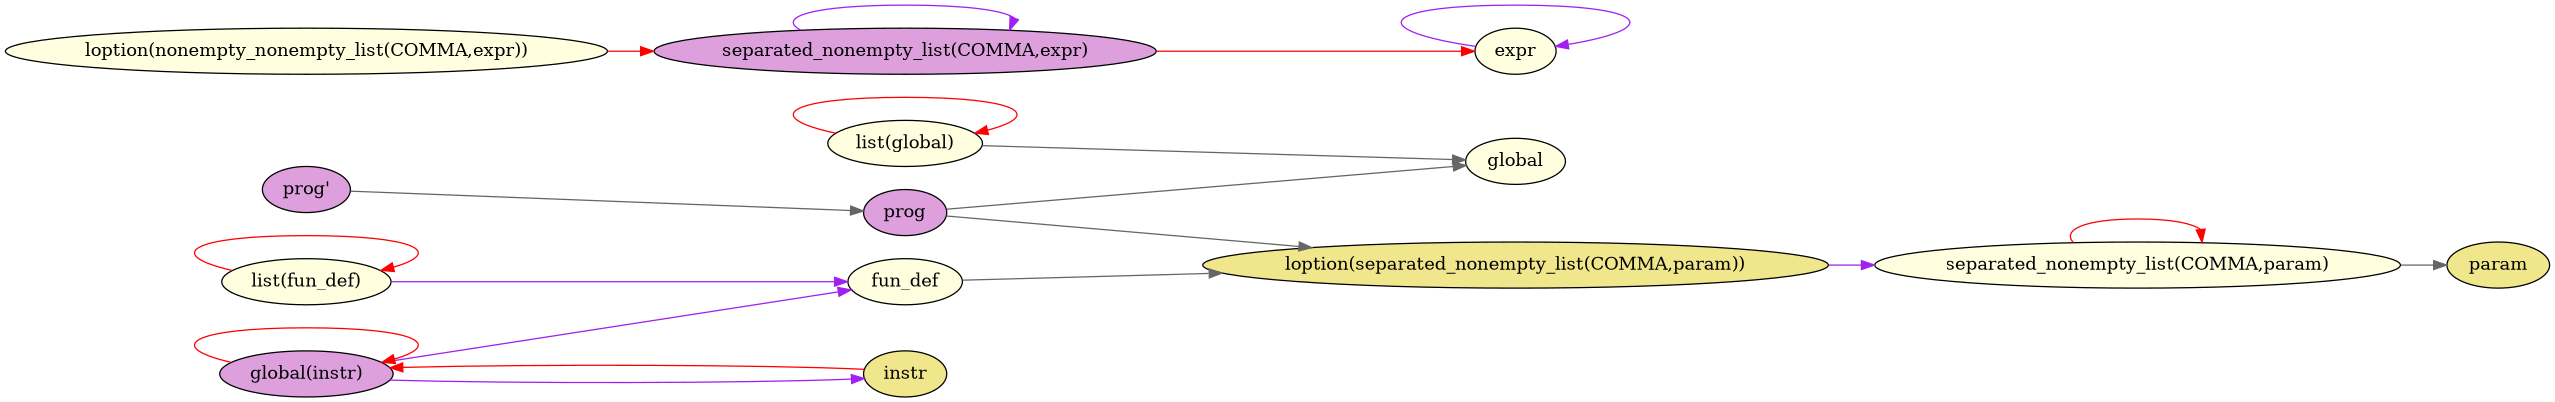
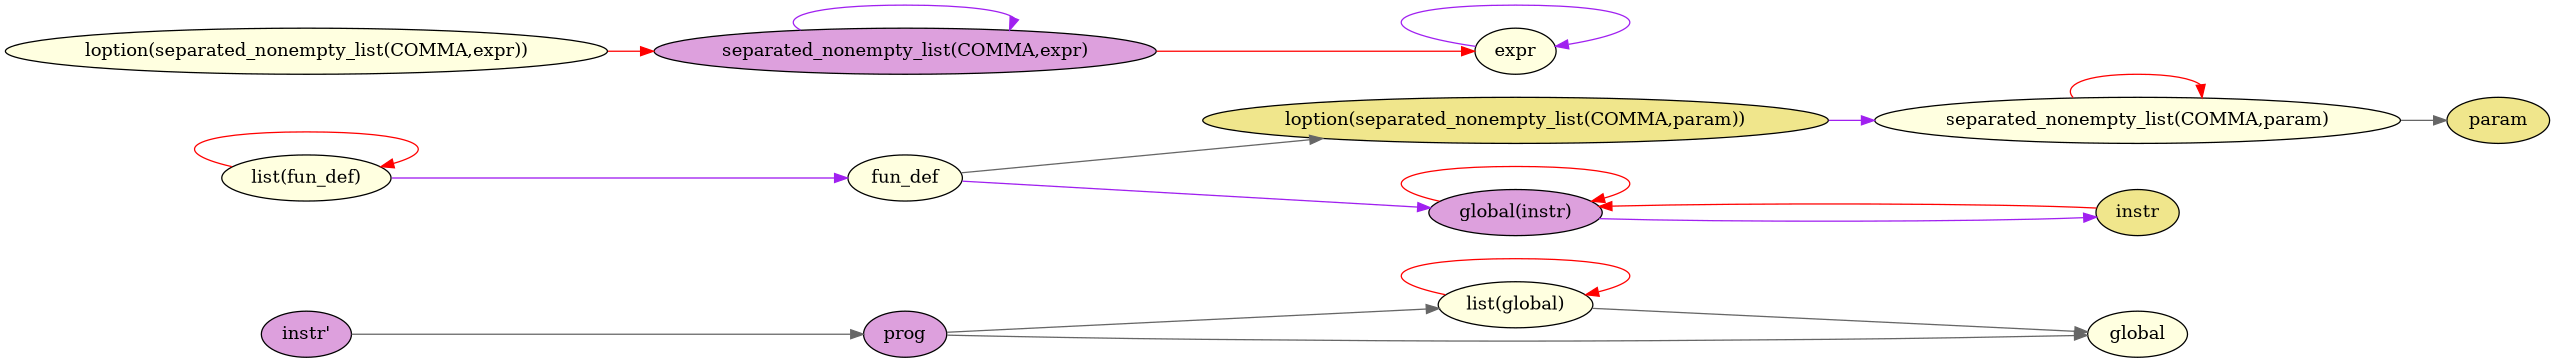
node "loption(nonempty_nonempty_list(COMMA,expr))": label "loption(nonempty_nonempty_list(COMMA,expr))" -> "loption(separated_nonempty_list(COMMA,expr))"
node "prog'": label "prog'" -> "instr'"
edge "prog" -> "loption(separated_nonempty_list(COMMA,param))": now "prog" -> "list(global)"
edge "global(instr)" -> "fun_def": reversed
